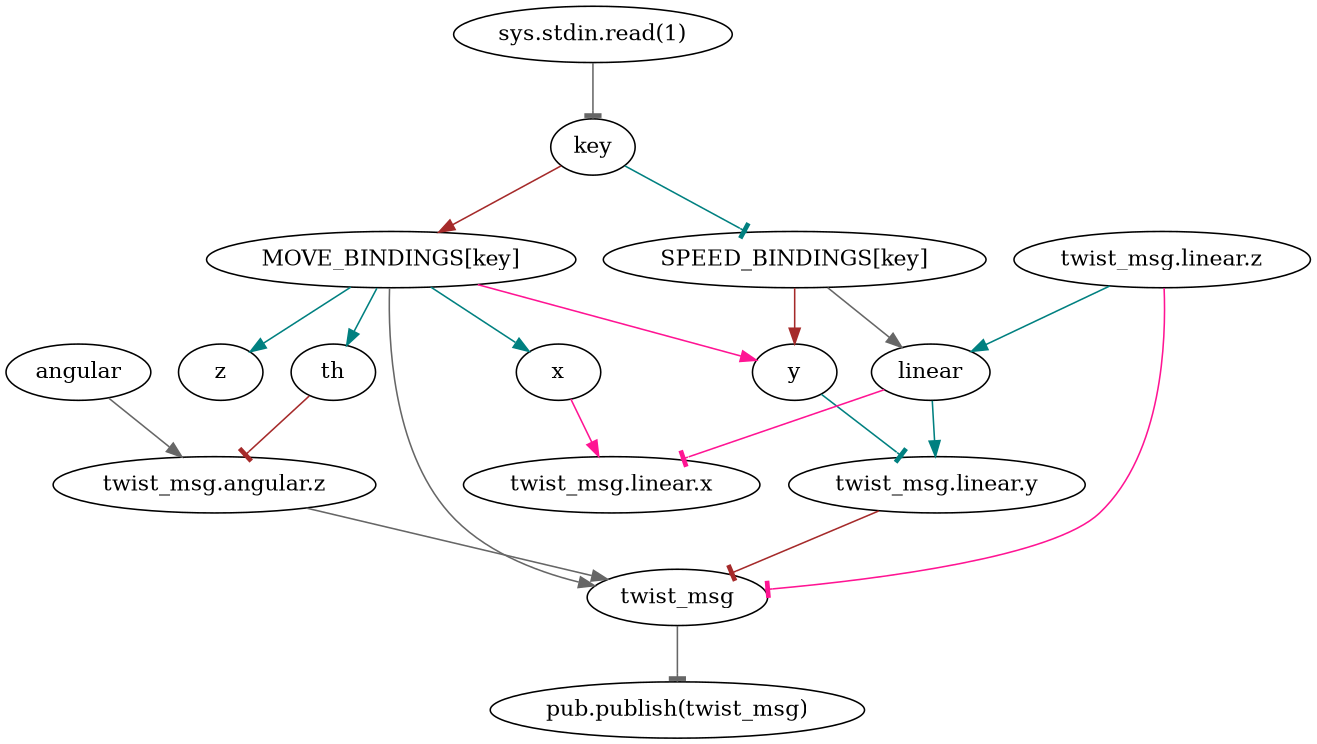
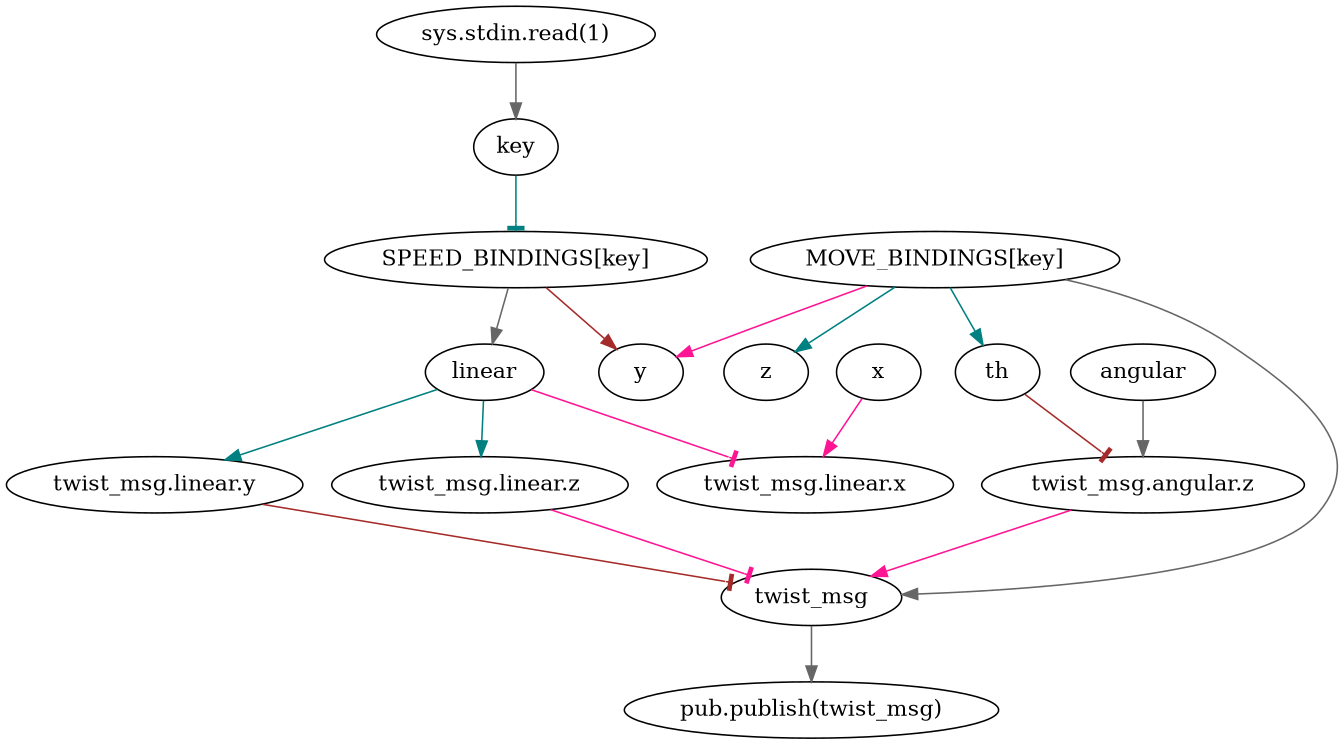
edge "sys.stdin.read(1)" -> "key": arrowhead tee -> normal
edge "key" -> "MOVE_BINDINGS[key]": removed
edge "MOVE_BINDINGS[key]" -> "x": removed
edge "twist_msg.linear.z" -> "linear": reversed
edge "y" -> "twist_msg.linear.y": removed
edge "twist_msg.angular.z" -> "twist_msg": color gray40 -> deeppink
edge "twist_msg" -> "pub.publish(twist_msg)": arrowhead tee -> normal
